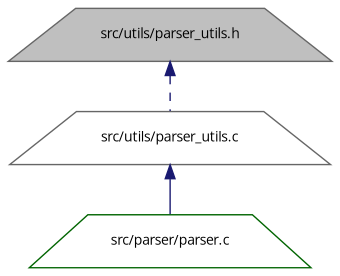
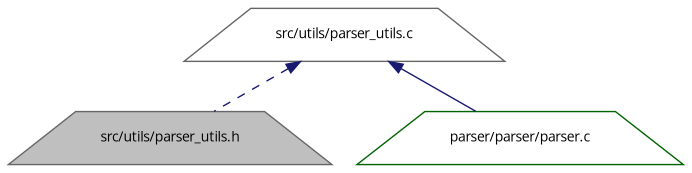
edge "src/utils/parser_utils.c" -> "src/utils/parser_utils.h": reversed
node "src/parser/parser.c": label "src/parser/parser.c" -> "parser/parser/parser.c"
